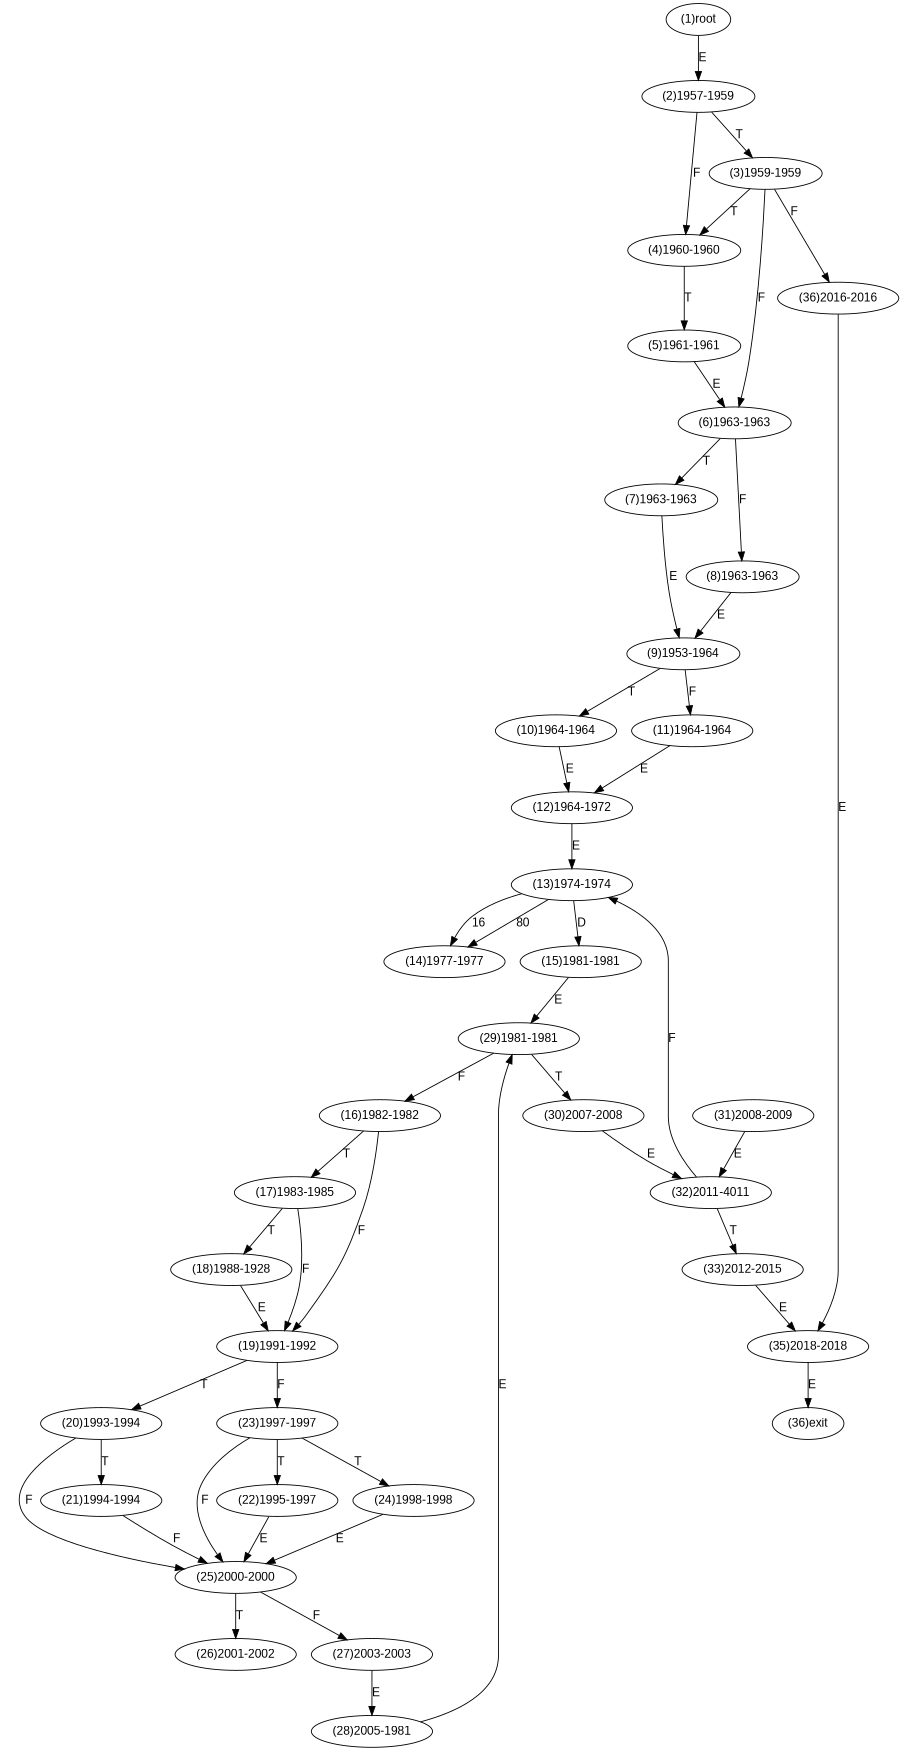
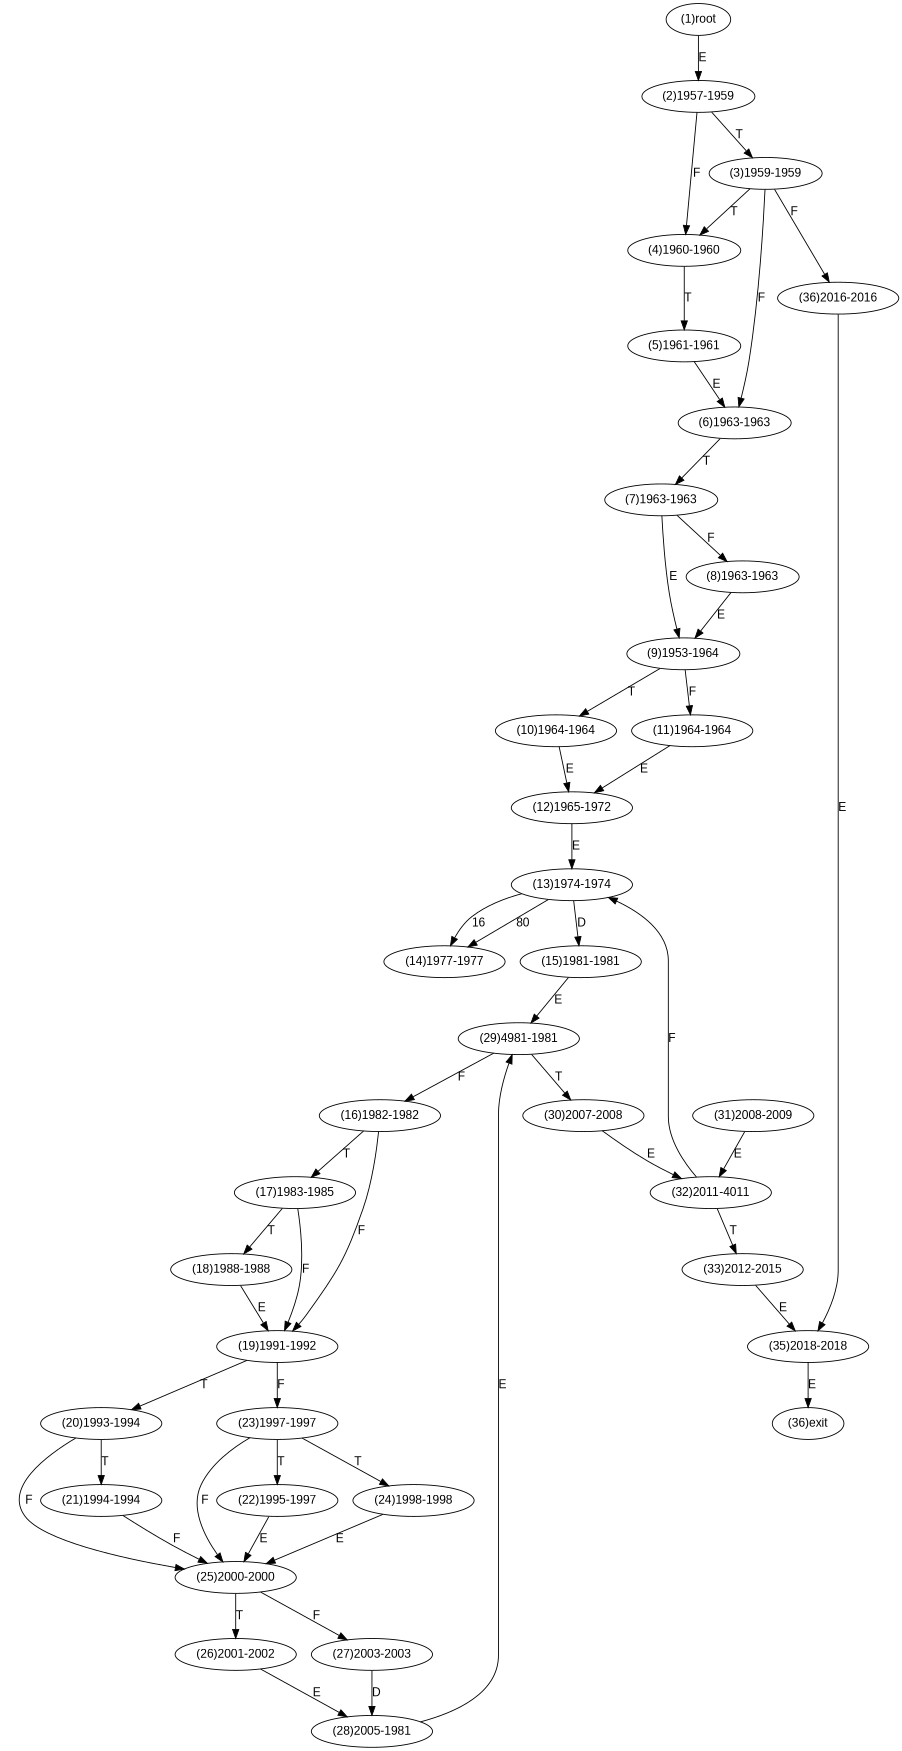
edge "(6)1963-1963" -> "(8)1963-1963": now "(7)1963-1963" -> "(8)1963-1963"
node "(12)1964-1972": label "(12)1964-1972" -> "(12)1965-1972"
node "(29)1981-1981": label "(29)1981-1981" -> "(29)4981-1981"
node "(18)1988-1928": label "(18)1988-1928" -> "(18)1988-1988"
edge "(26)2001-2002" -> "(28)2005-1981": added, label "E"
edge "(27)2003-2003" -> "(28)2005-1981": label "E" -> "D"
